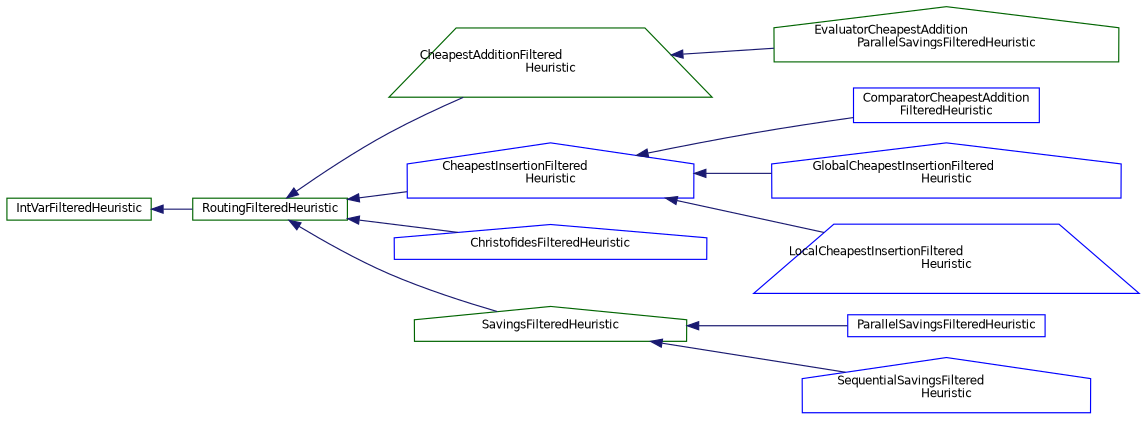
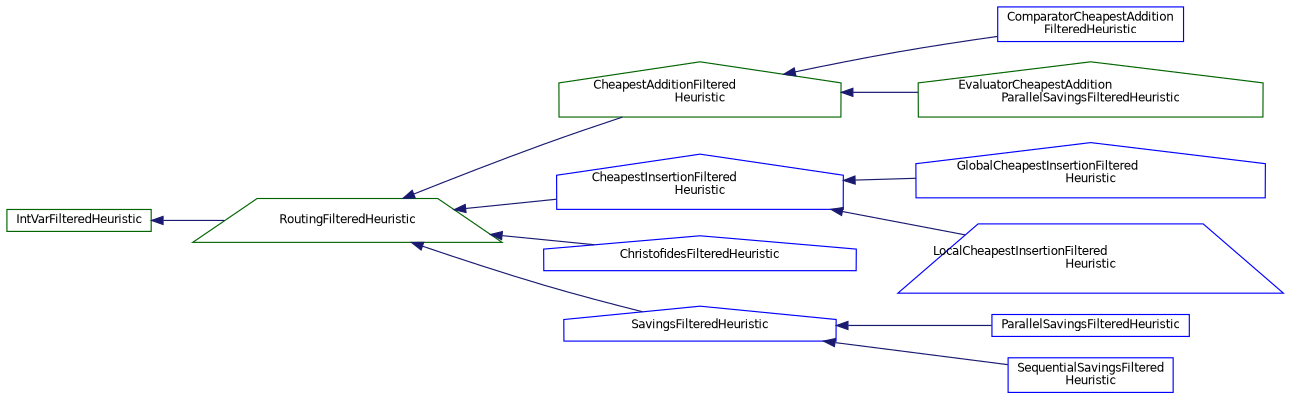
node "CheapestAdditionFiltered Heuristic": shape trapezium -> house
edge "ComparatorCheapestAddition FilteredHeuristic" -> "CheapestInsertionFiltered Heuristic": now "ComparatorCheapestAddition FilteredHeuristic" -> "CheapestAdditionFiltered Heuristic"
node "RoutingFilteredHeuristic": shape box -> trapezium
node "SavingsFilteredHeuristic": color darkgreen -> blue
node "SequentialSavingsFiltered Heuristic": shape house -> box
